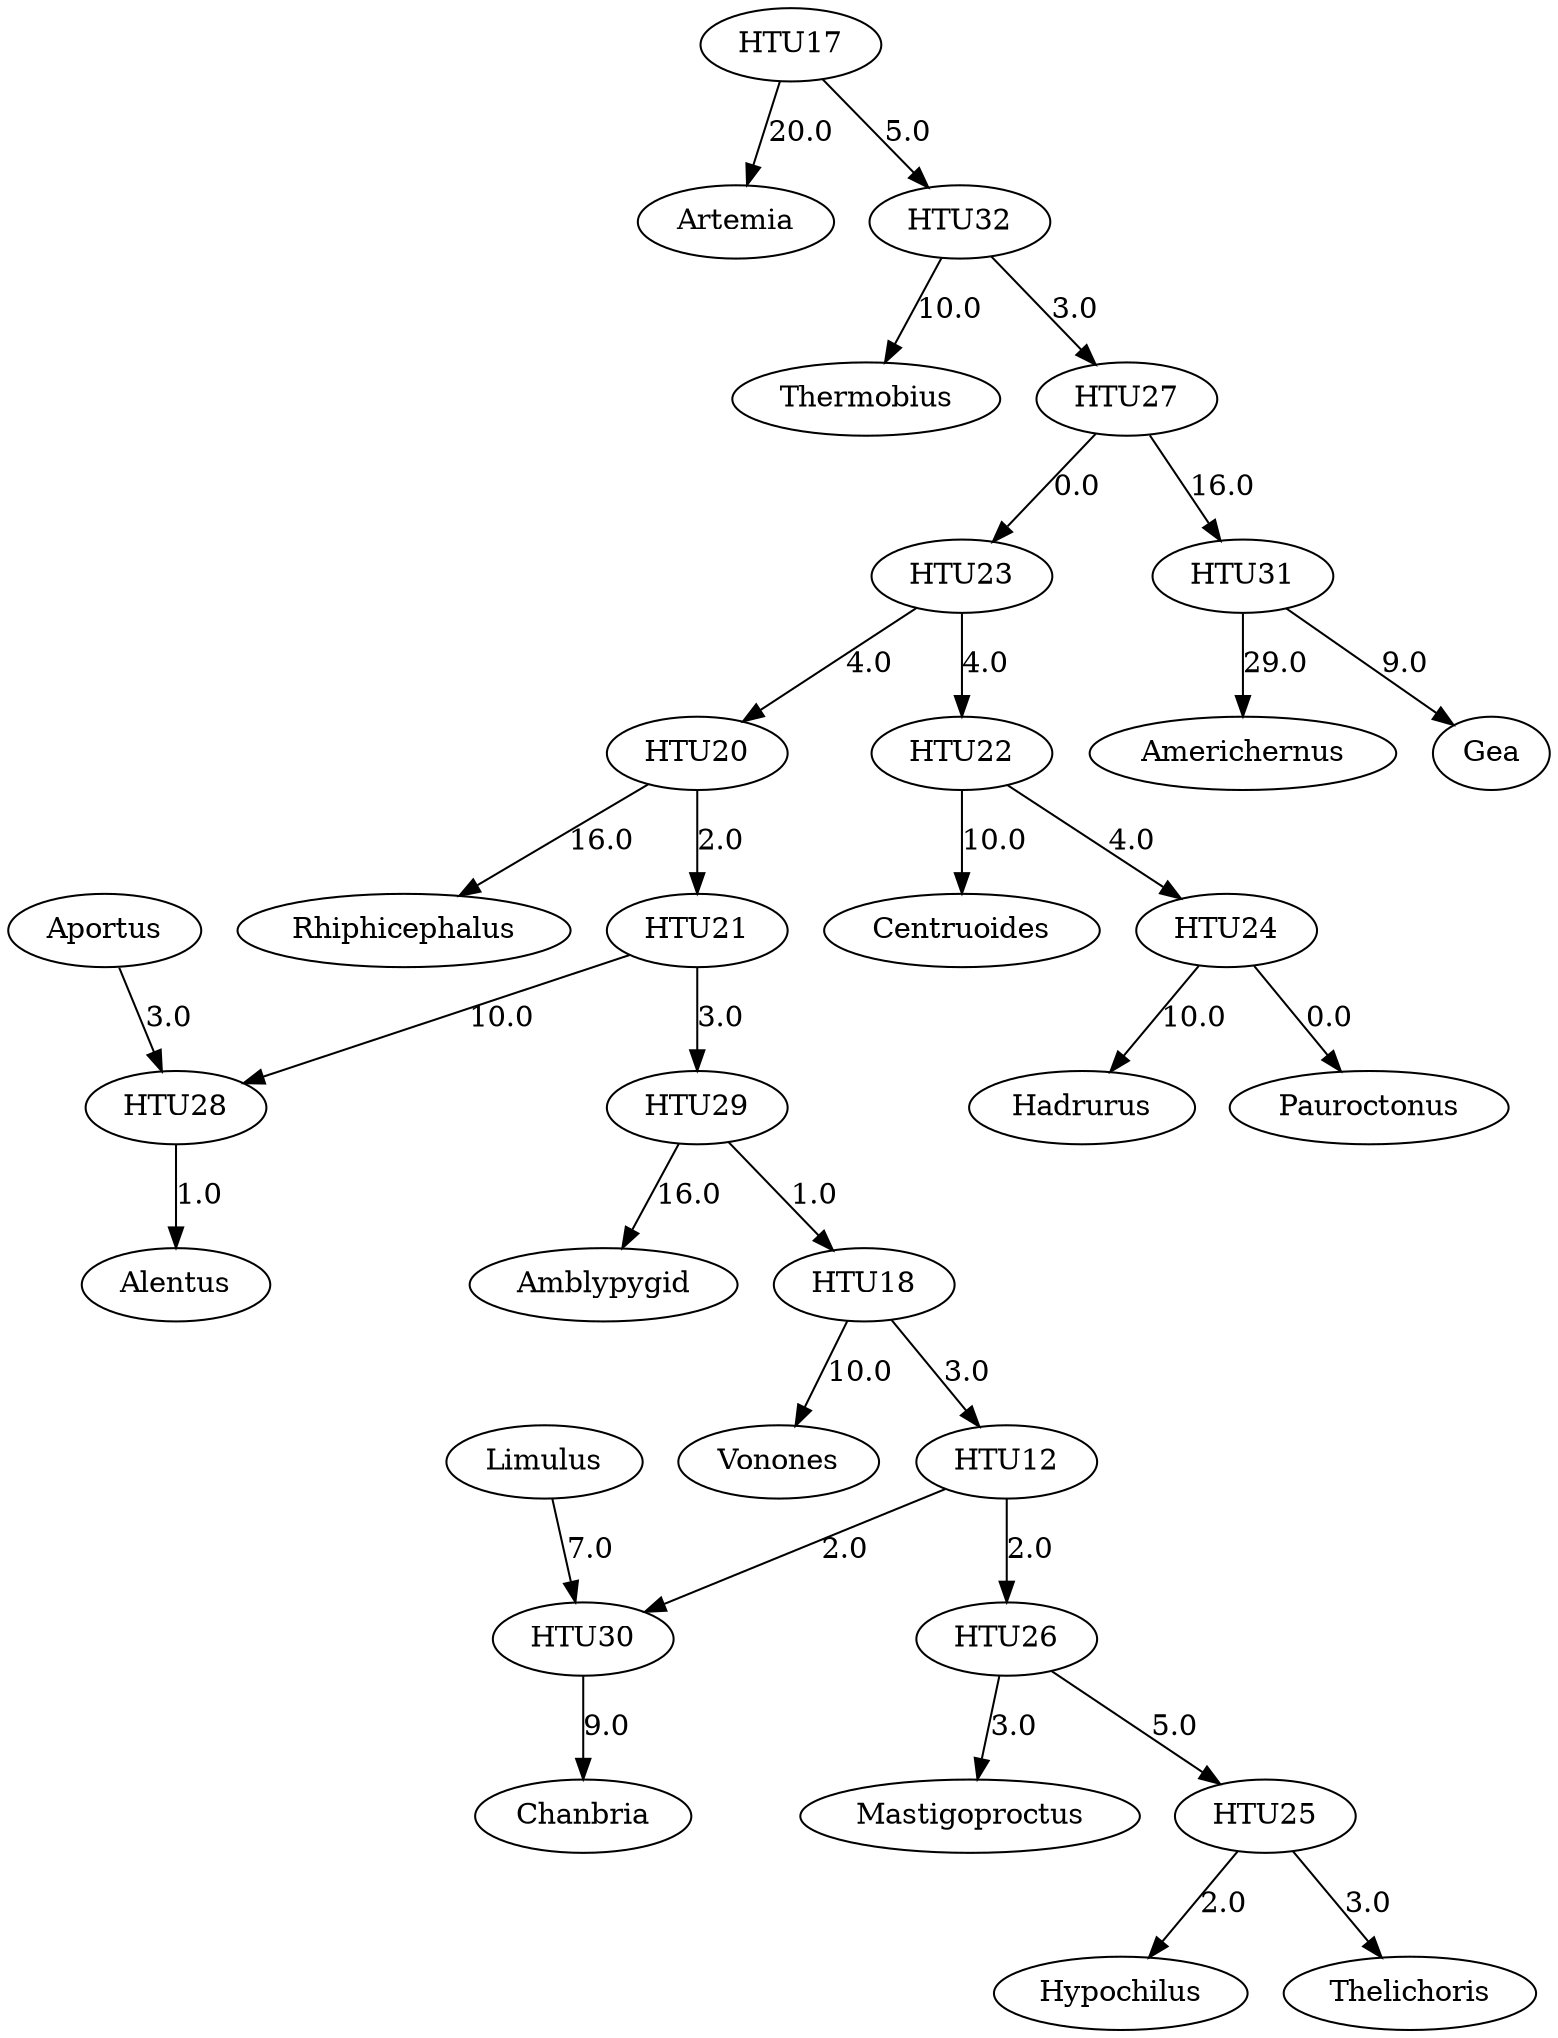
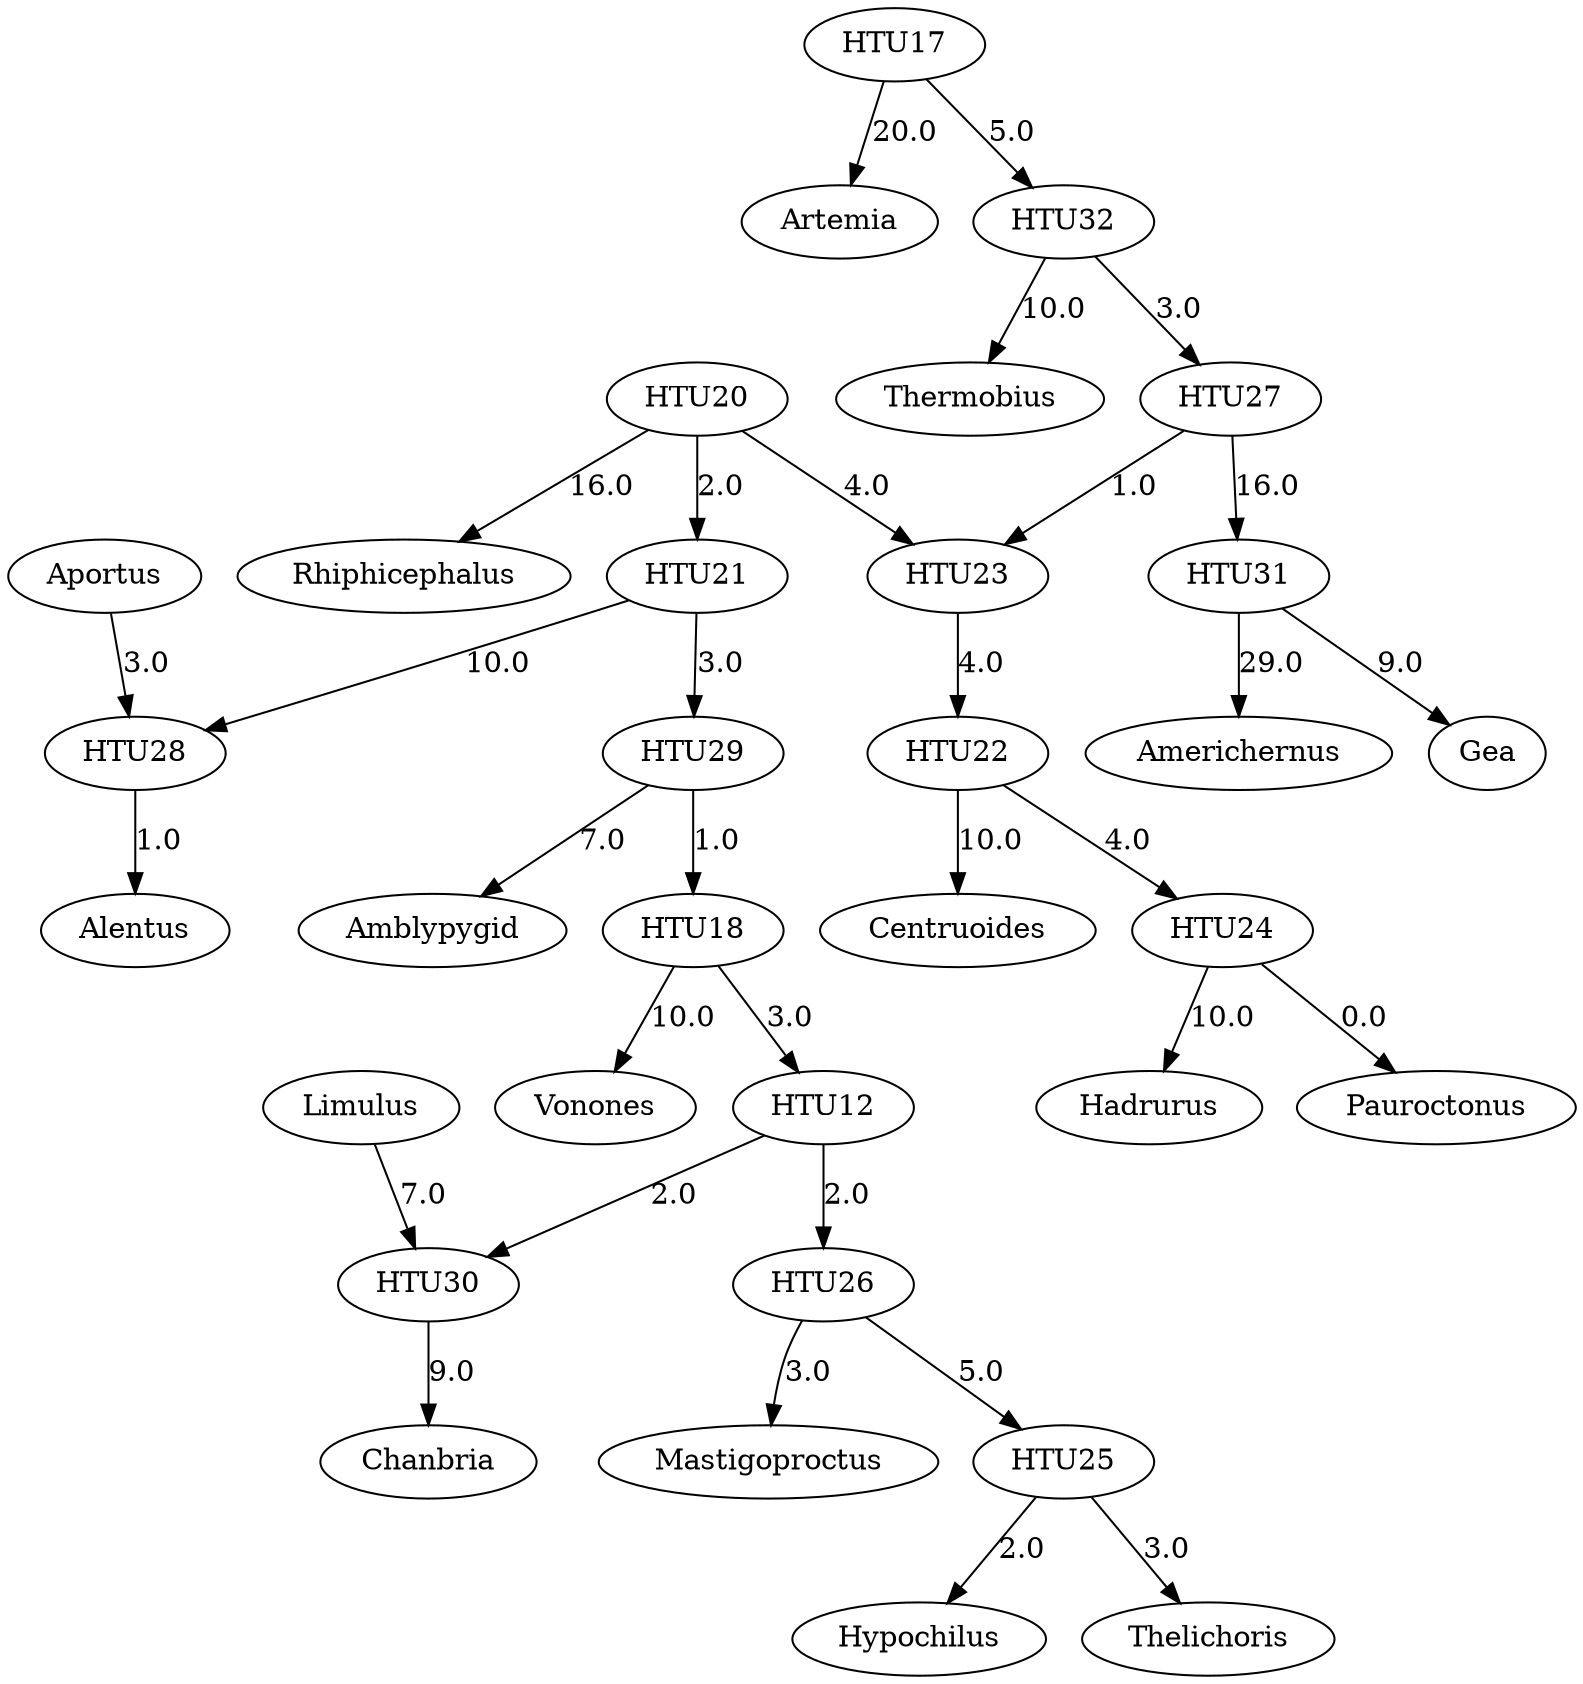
edge "HTU27" -> "HTU23": label "0.0" -> "1.0"
edge "HTU23" -> "HTU20": reversed
edge "HTU29" -> "Amblypygid": label "16.0" -> "7.0"
